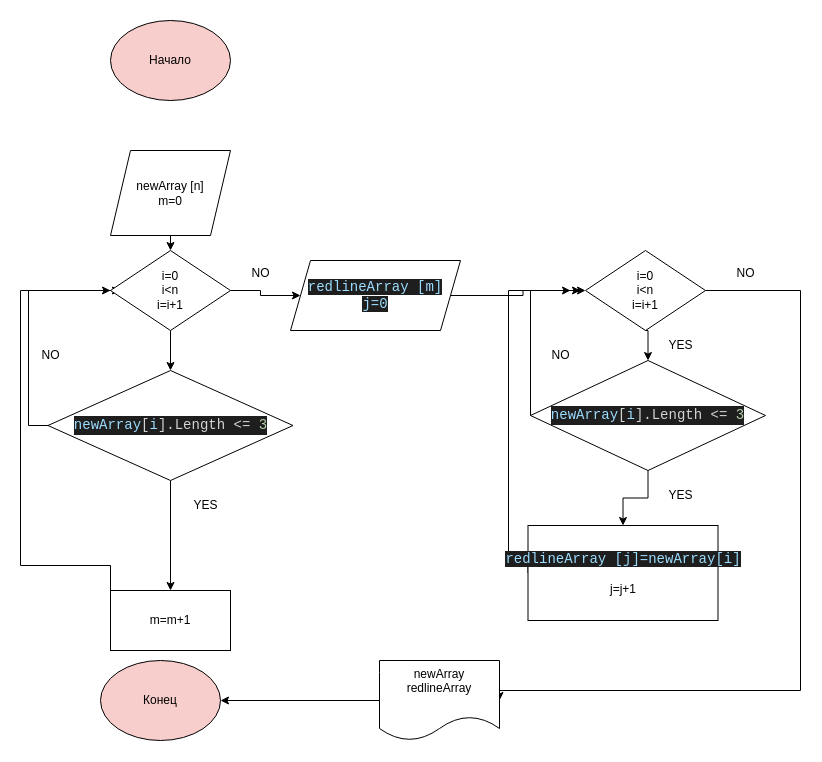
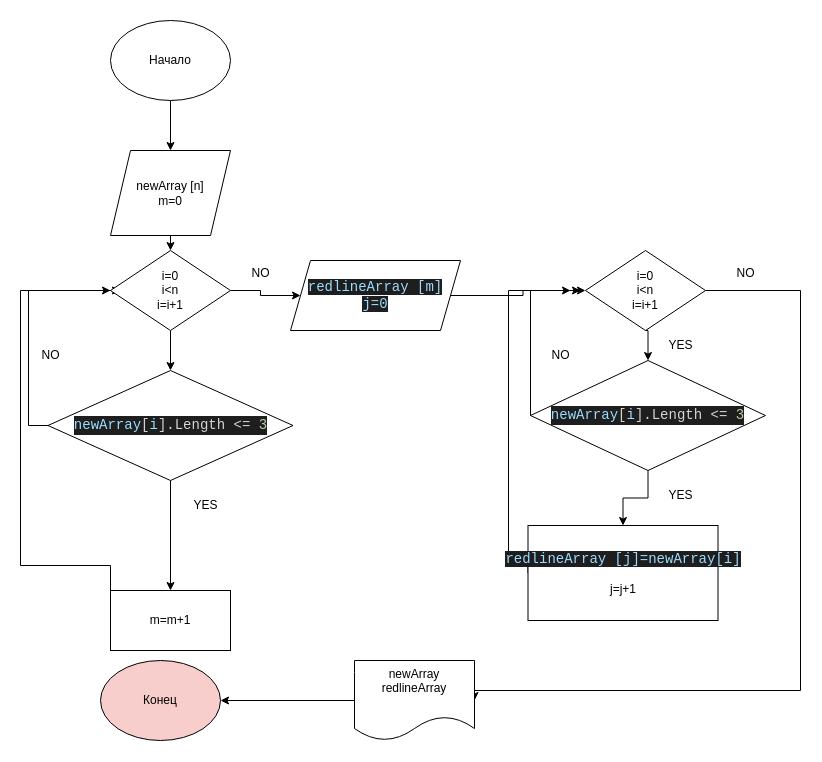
node "Начало": fillcolor #f8cecc -> #ffffff
edge "Начало" -> "newArray [n] m=0": added
node "newArray redlineArray": moved (440, 701) -> (415, 701)
